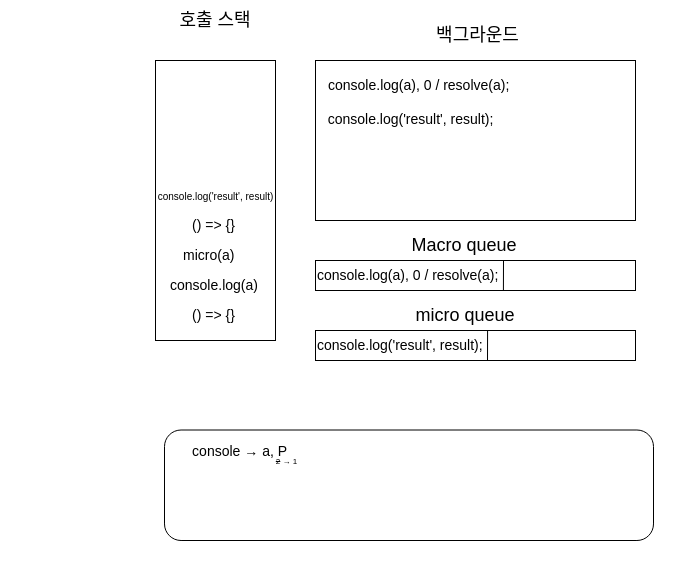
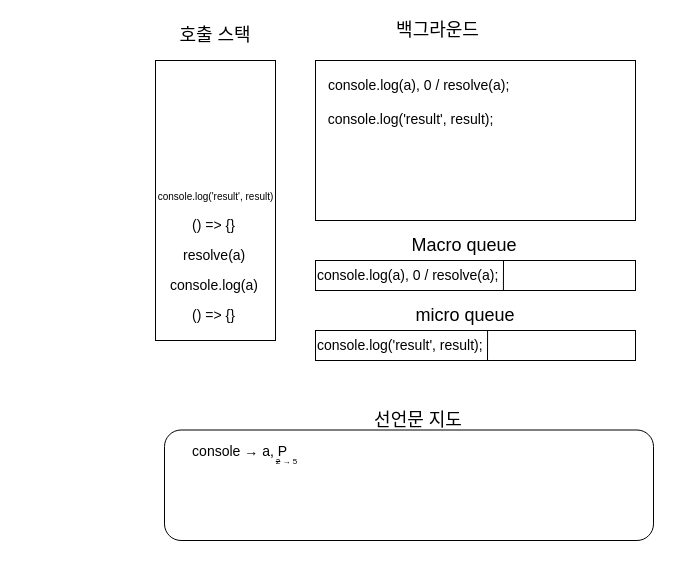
node "호출 스택": moved (216, 21) -> (216, 36)
node "백그라운드": moved (478, 36) -> (438, 31)
node "micro(a)": label "micro(a)" -> "resolve(a)"
node "선언문 지도": added
node "2 → 1": label "2 → 1" -> "2 → 5"
